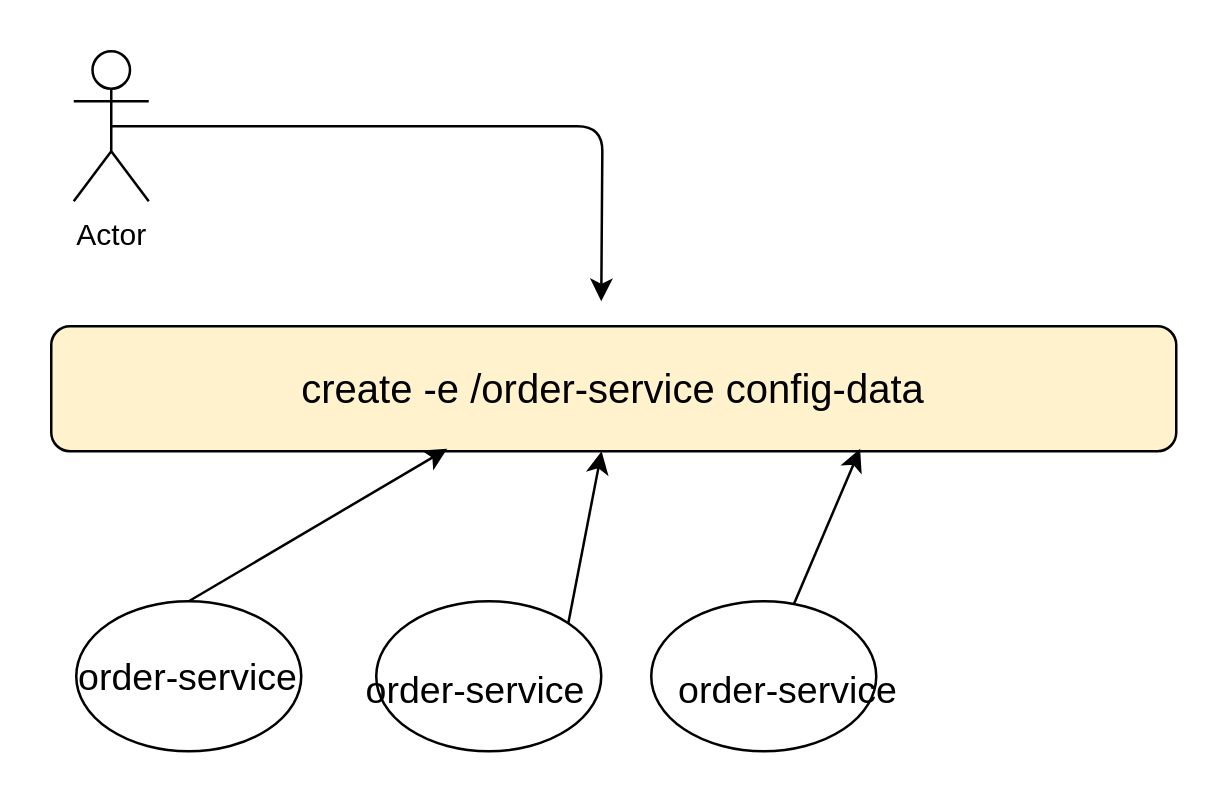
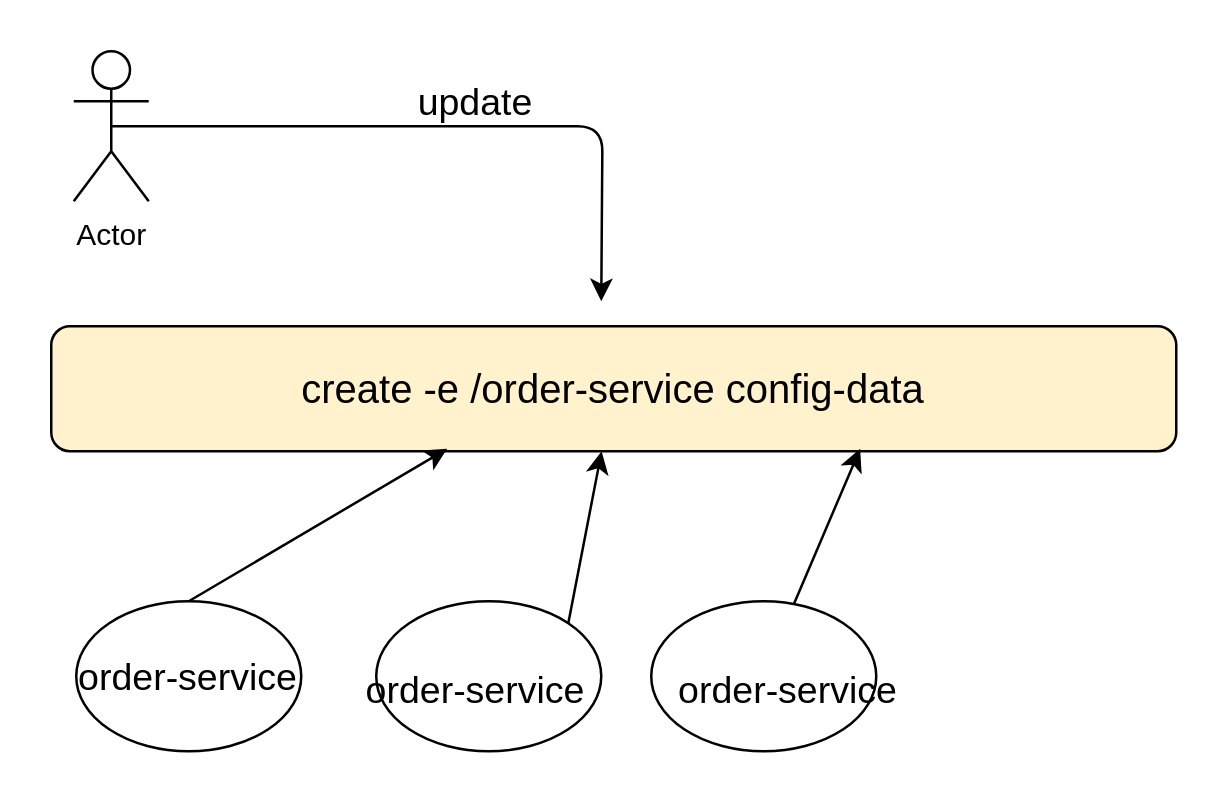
node "update": added
